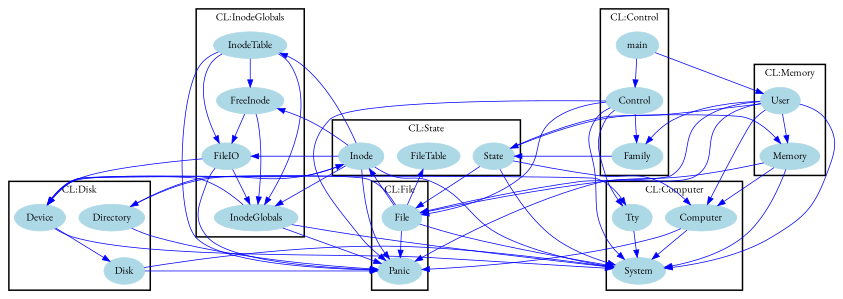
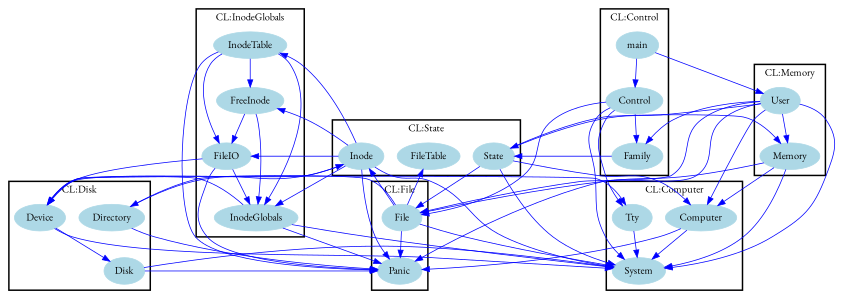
edge "Control" -> "Panic": removed
